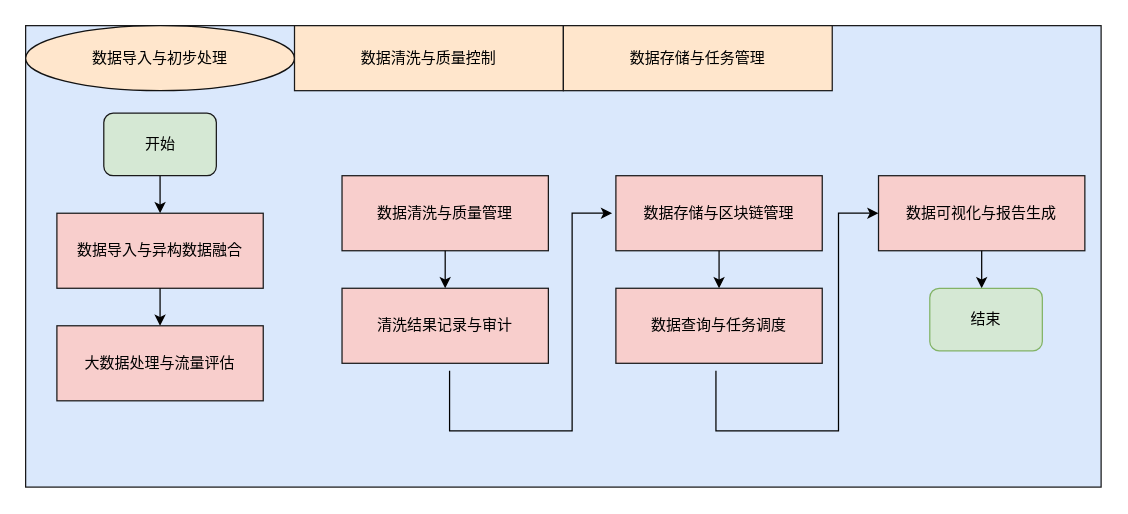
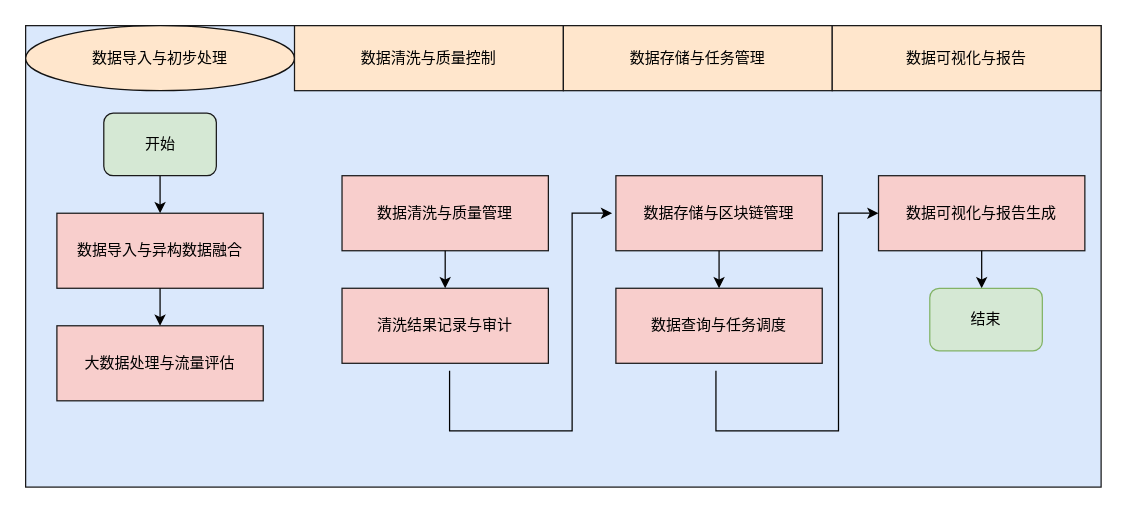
node "数据可视化与报告": added
